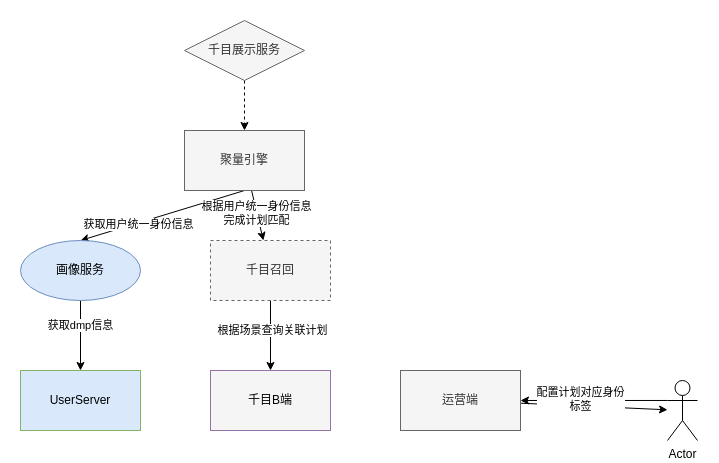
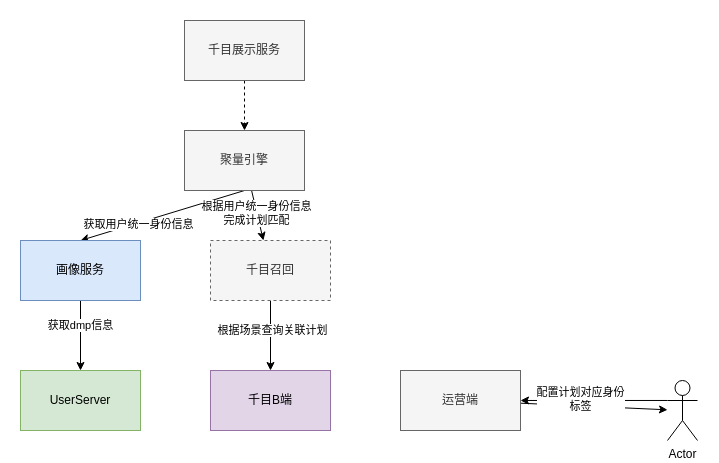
node "千目展示服务": shape diamond -> rectangle
node "画像服务": shape ellipse -> rectangle
node "UserServer": fillcolor #dae8fc -> #d5e8d4
node "千目B端": fillcolor #f5f5f5 -> #e1d5e7
